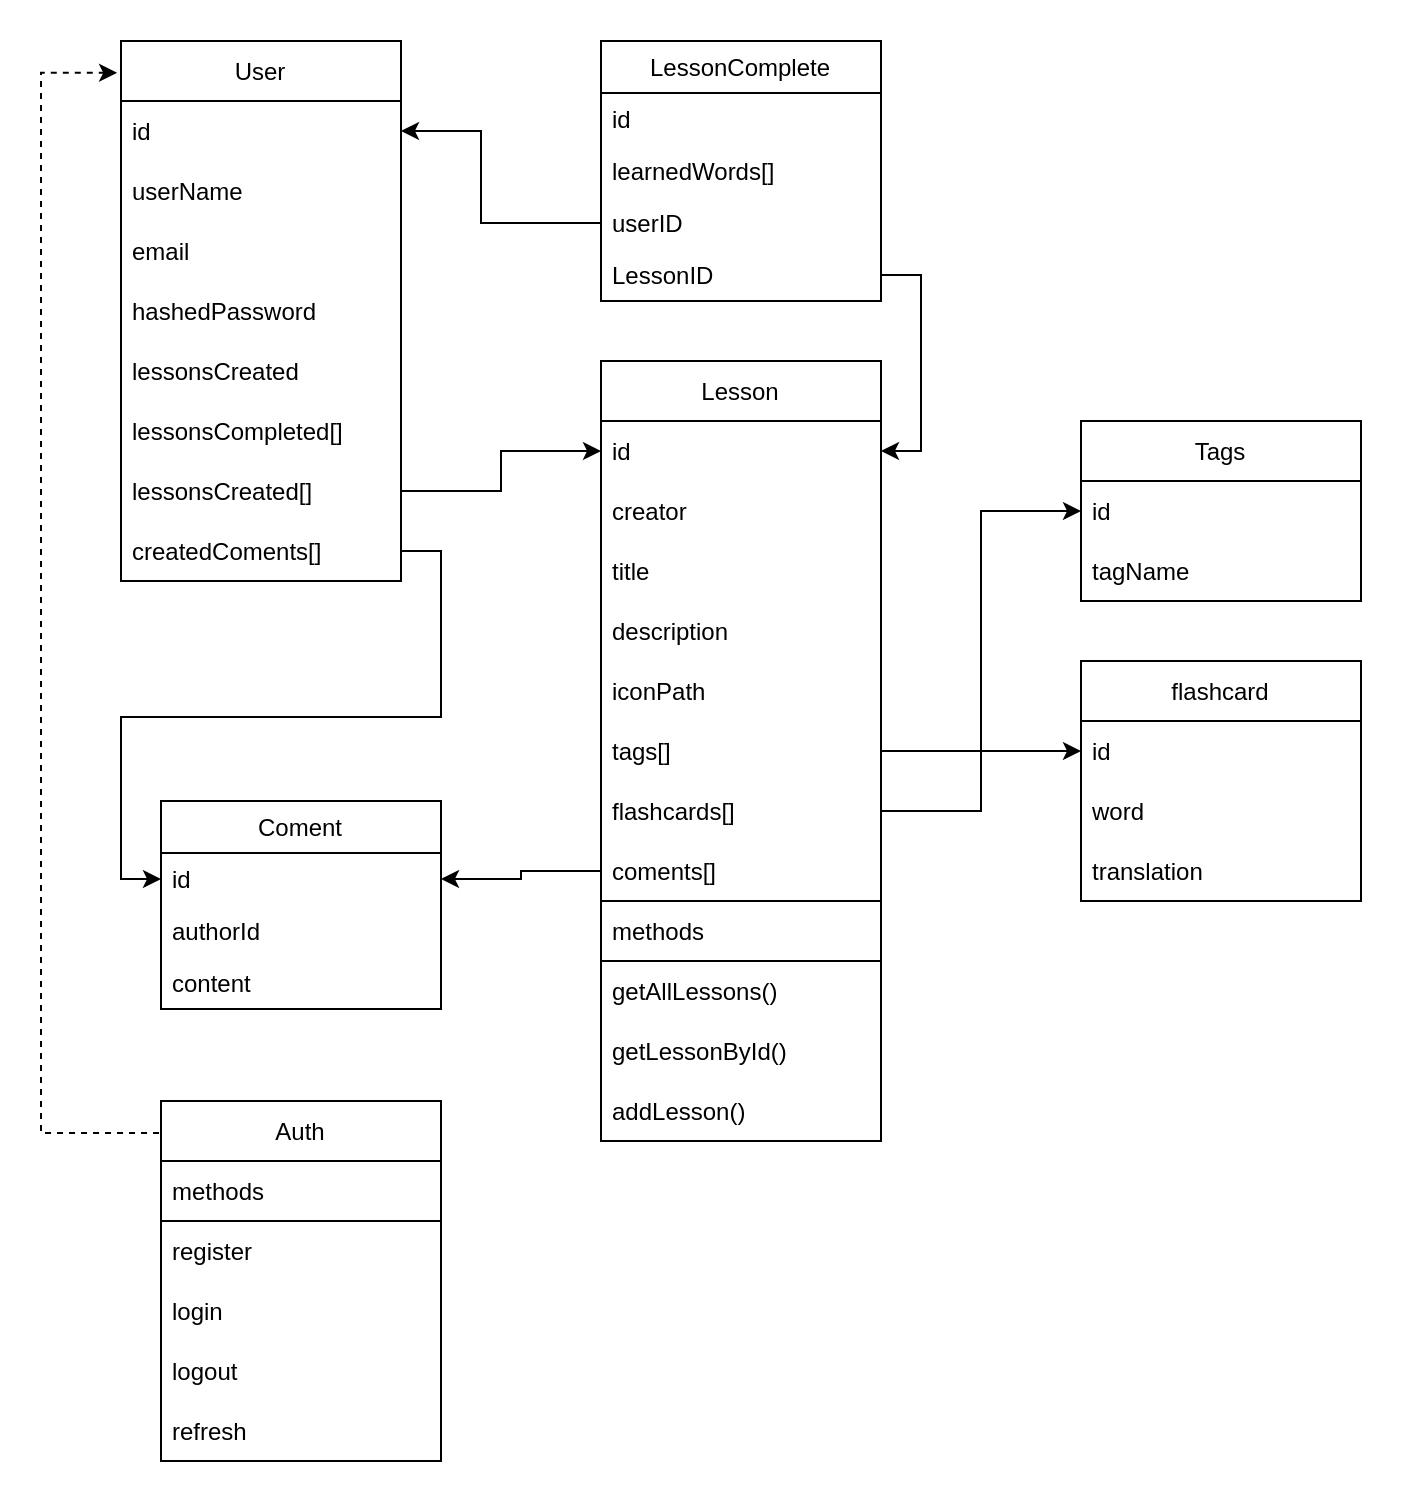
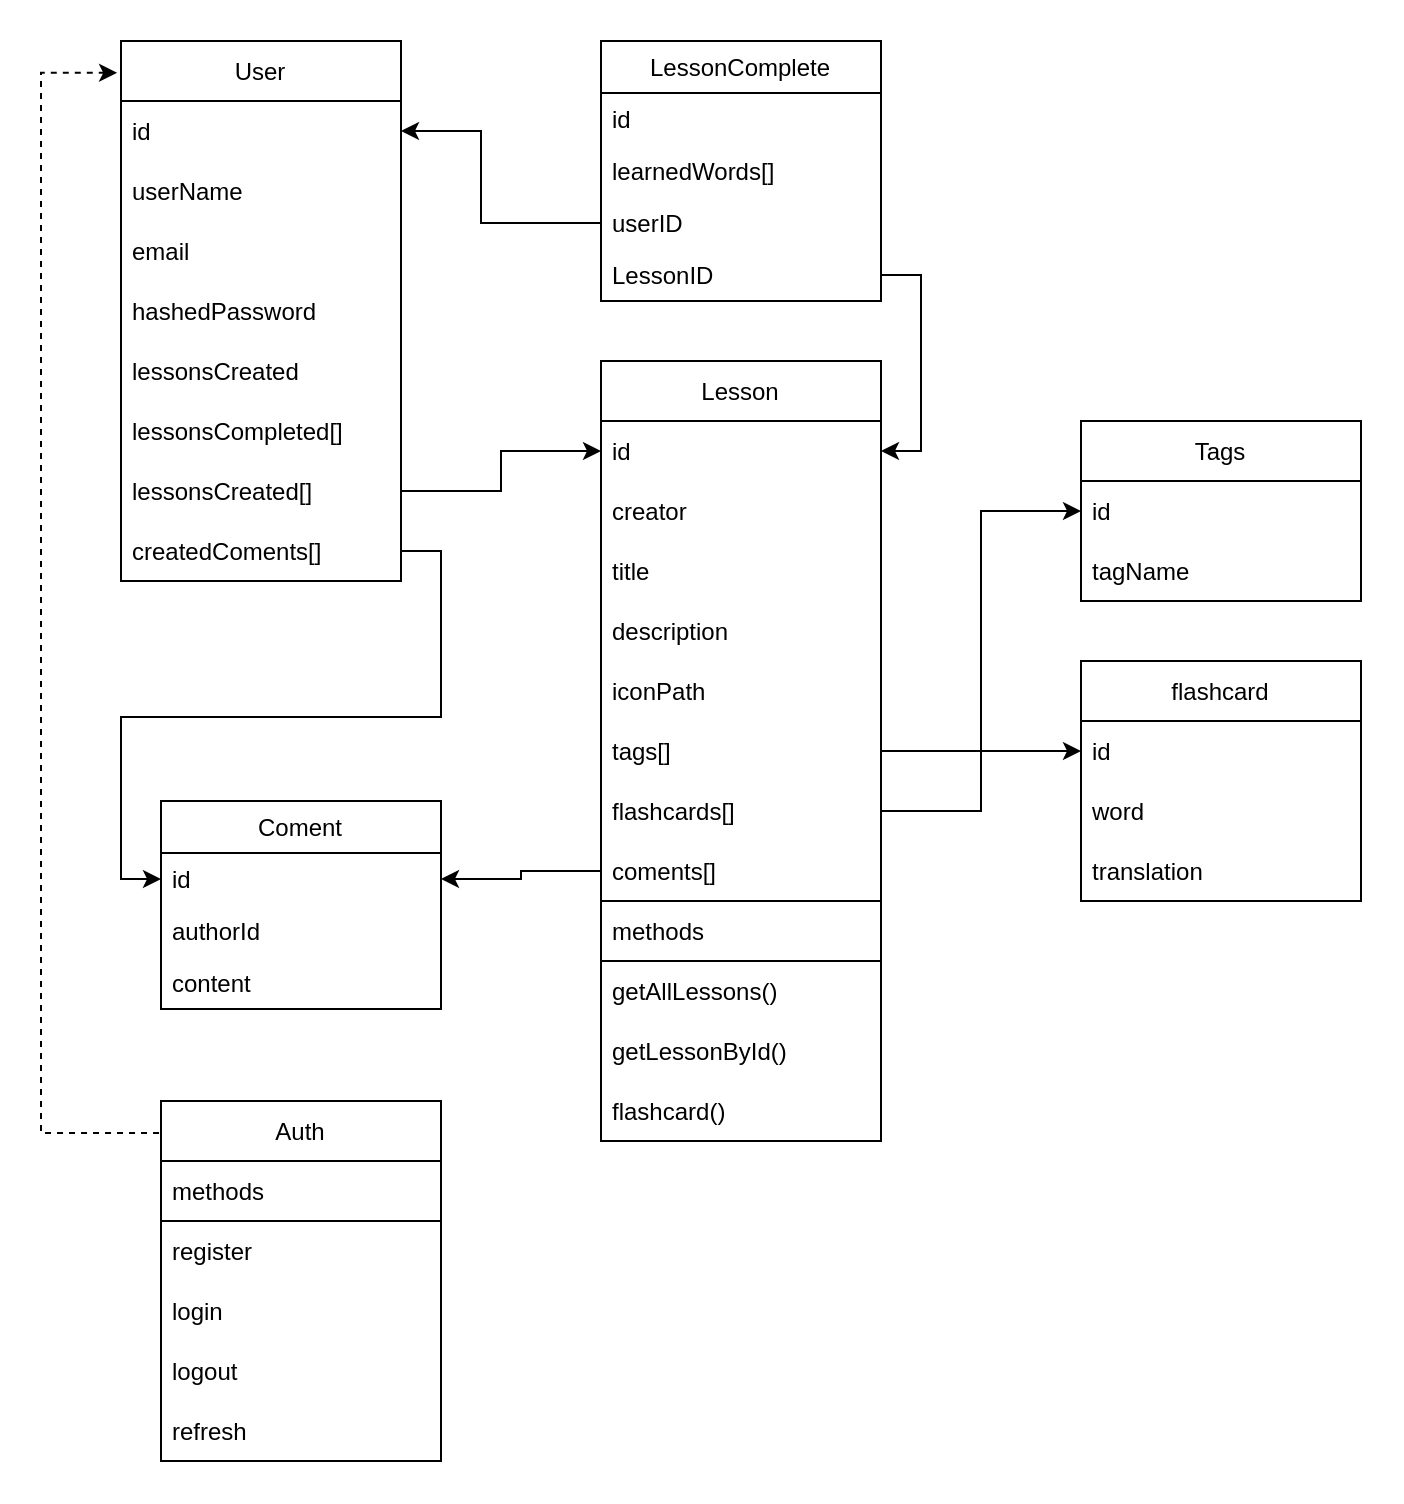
node "addLesson()": label "addLesson()" -> "flashcard()"
